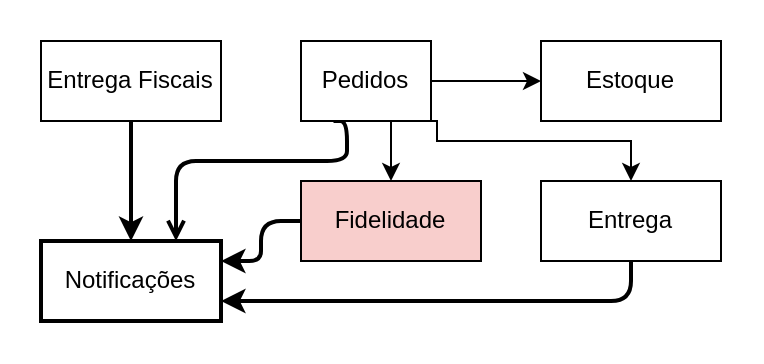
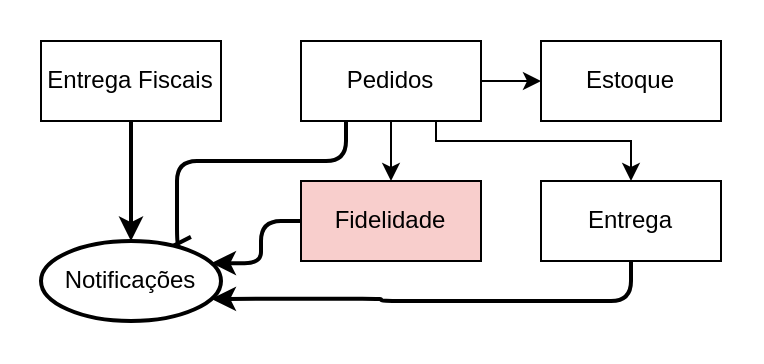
node "Pedidos": size 130x80 -> 180x80
node "Notificações": shape rectangle -> ellipse
